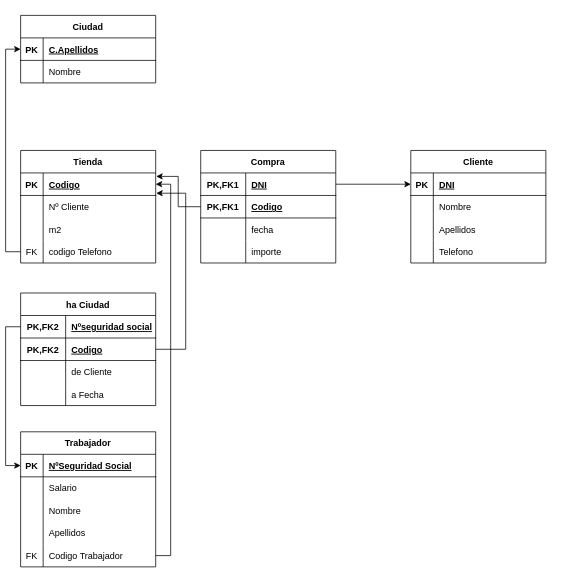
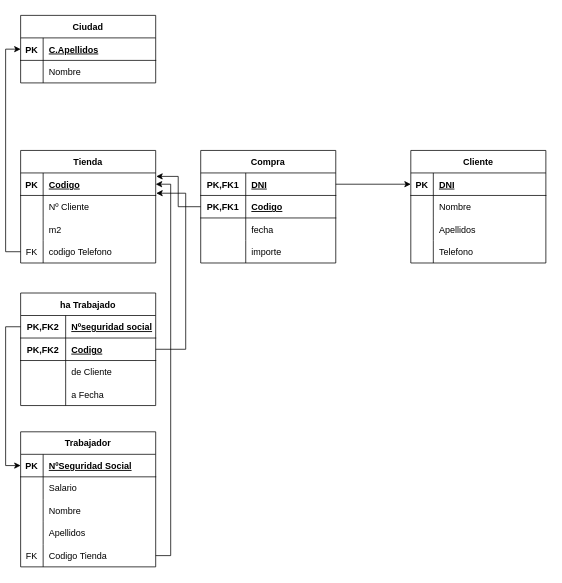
node "ha Ciudad": label "ha Ciudad" -> "ha Trabajado"
node "Codigo Trabajador": label "Codigo Trabajador" -> "Codigo Tienda"
